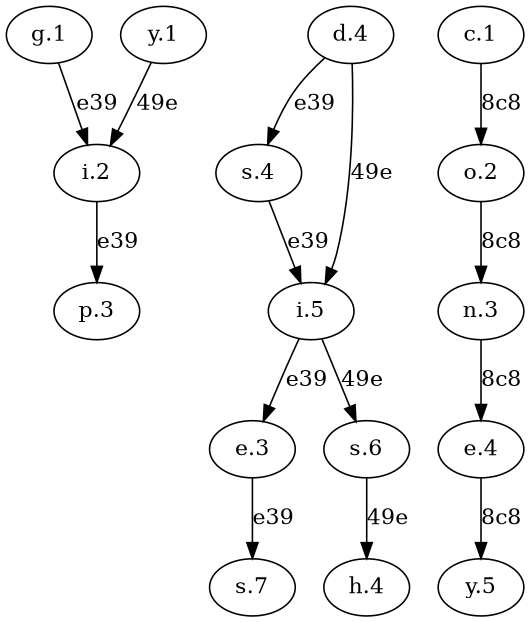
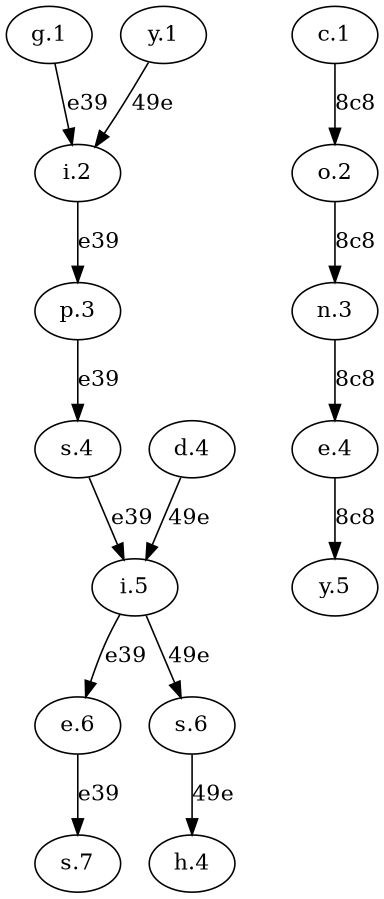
edge "d.4" -> "s.4": now "p.3" -> "s.4"
node "e.3": label "e.3" -> "e.6"
